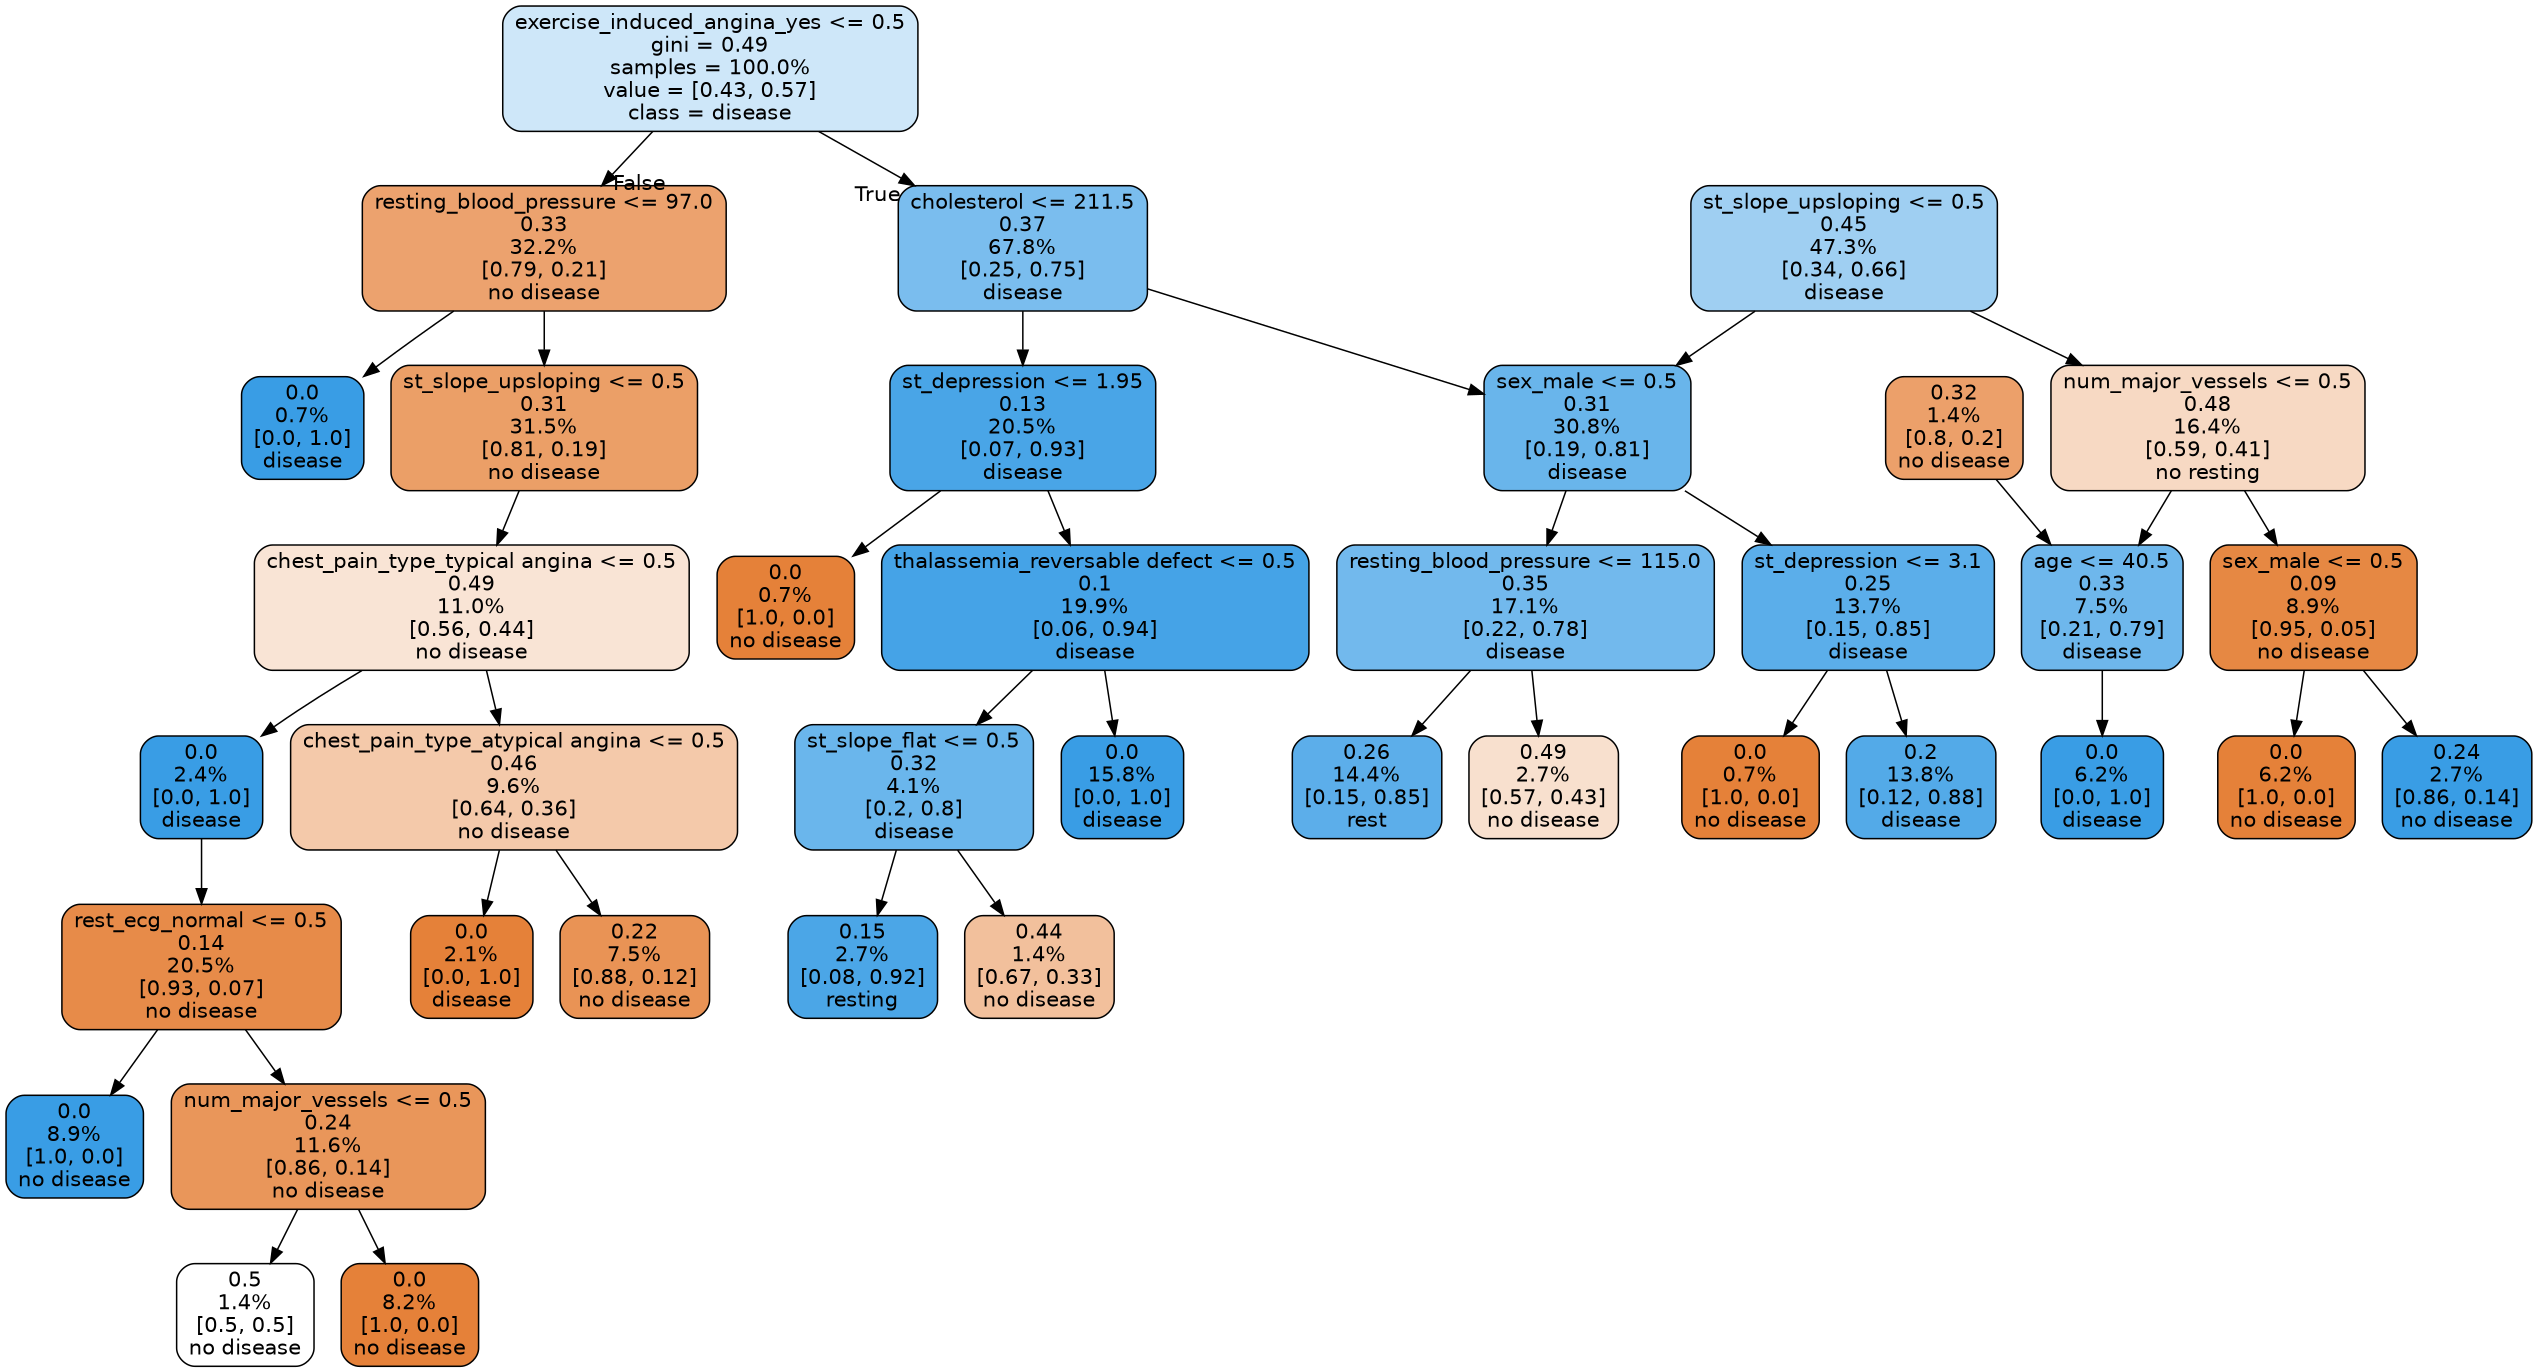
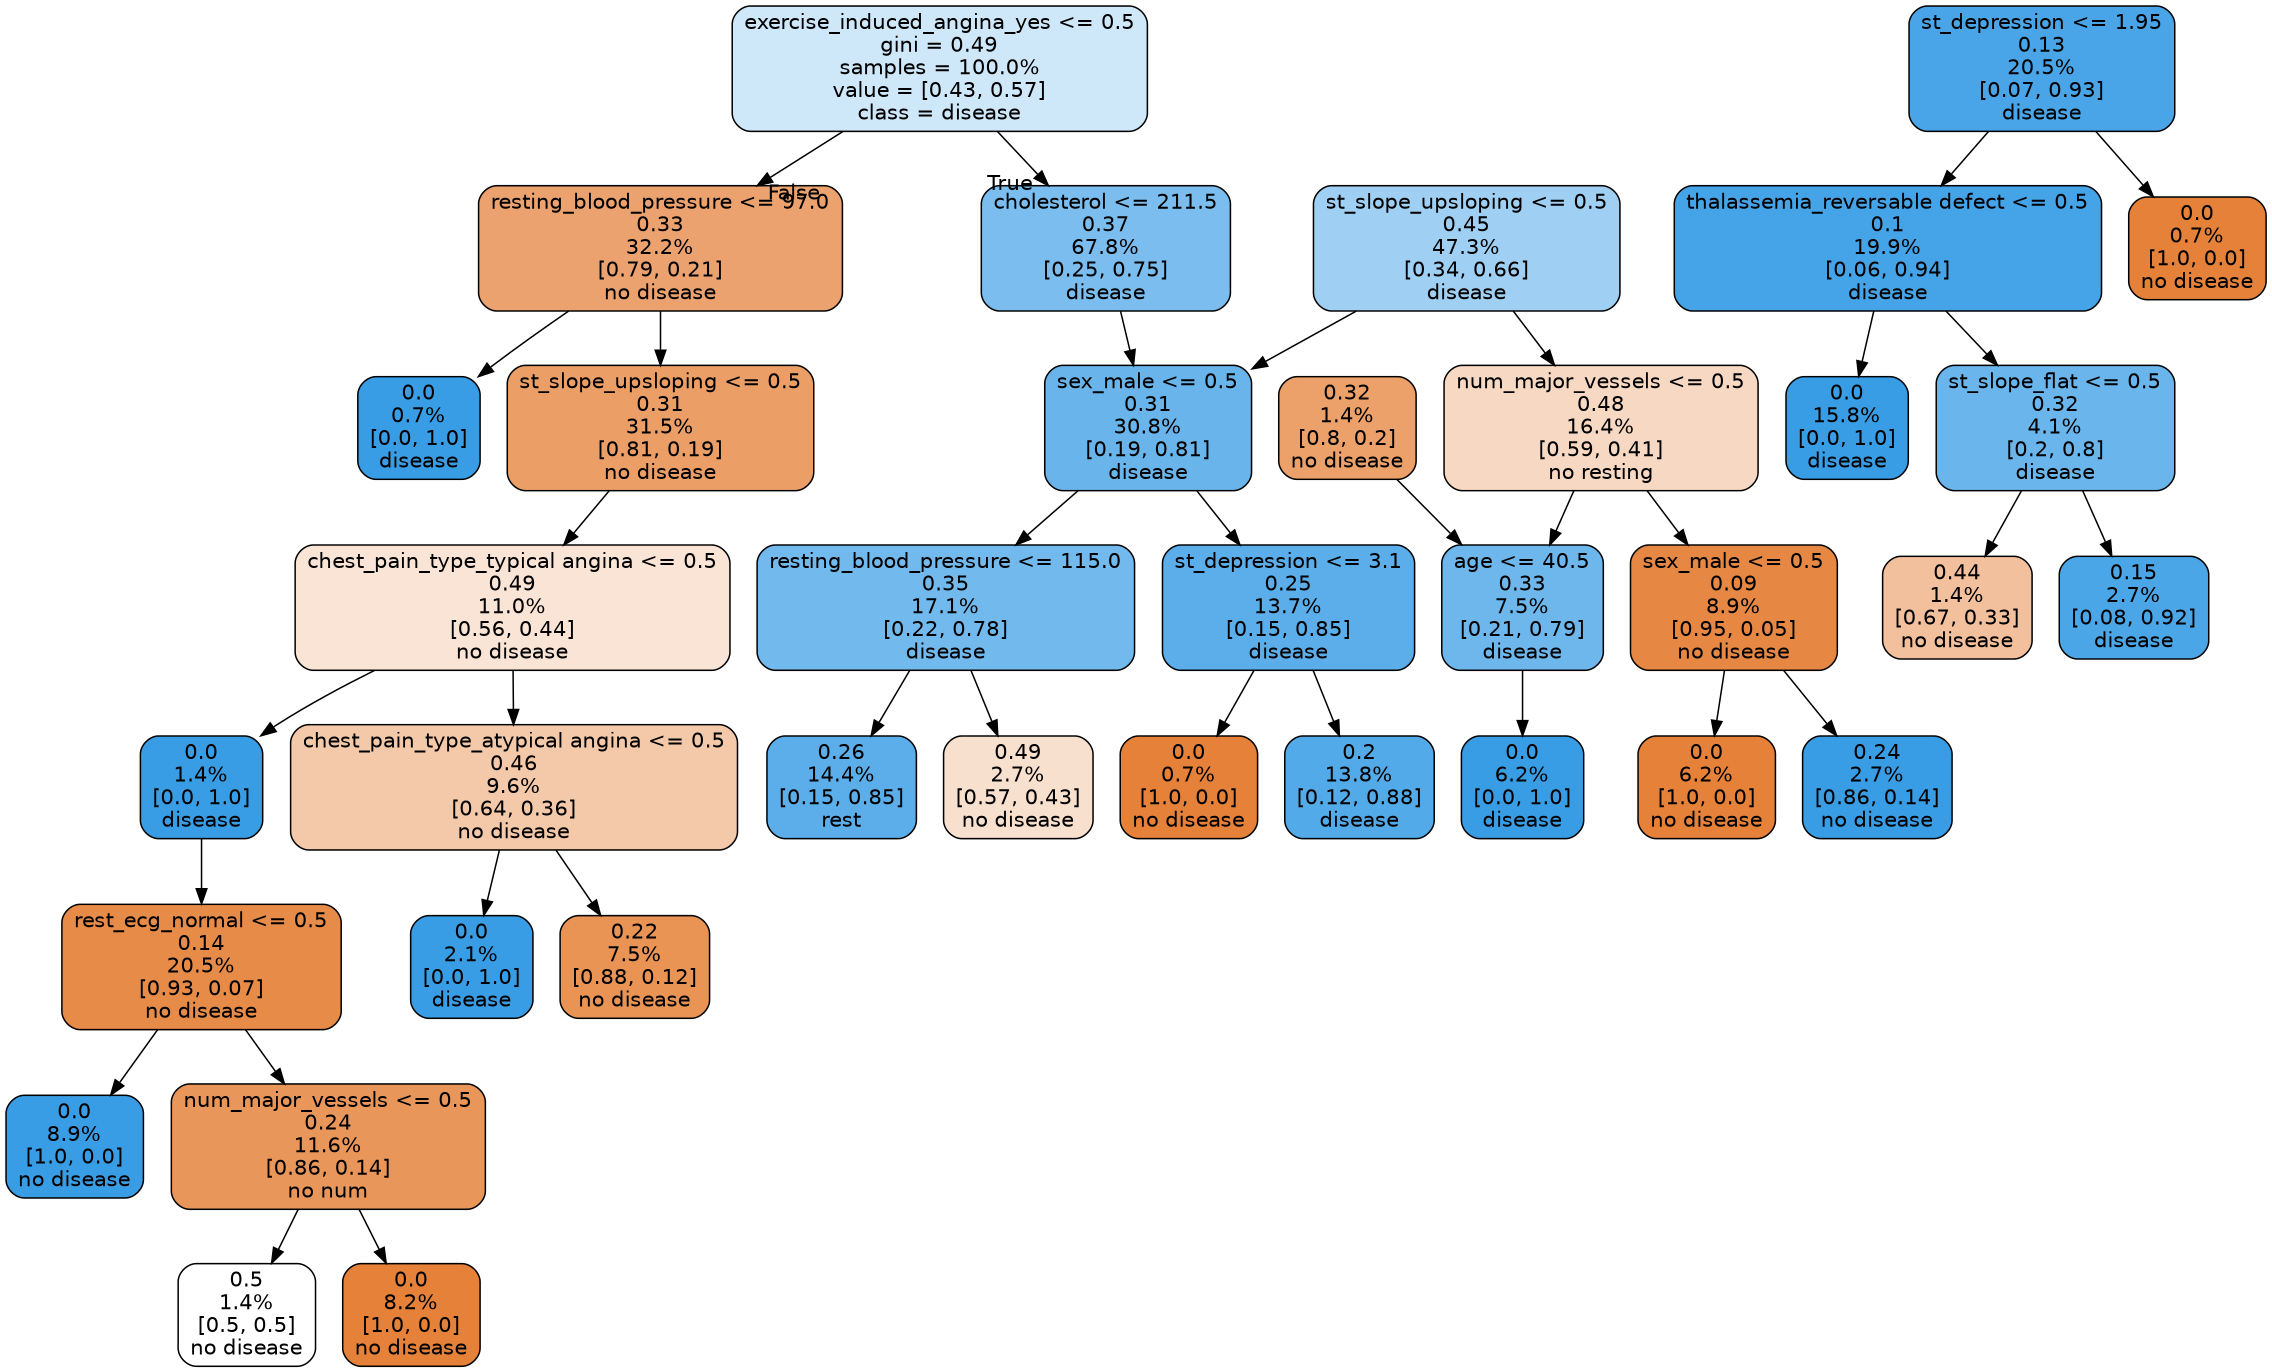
edge "cholesterol <= 211.5 0.37 67.8% [0.25, 0.75] disease" -> "st_depression <= 1.95 0.13 20.5% [0.07, 0.93] disease": removed
node "0.0 2.4% [0.0, 1.0] disease": label "0.0 2.4% [0.0, 1.0] disease" -> "0.0 1.4% [0.0, 1.0] disease"
node "0.0 2.1% [0.0, 1.0] disease": fillcolor #e58139 -> #399de5
node "0.15 2.7% [0.08, 0.92] resting": label "0.15 2.7% [0.08, 0.92] resting" -> "0.15 2.7% [0.08, 0.92] disease"
node "num_major_vessels <= 0.5 0.24 11.6% [0.86, 0.14] no disease": label "num_major_vessels <= 0.5 0.24 11.6% [0.86, 0.14] no disease" -> "num_major_vessels <= 0.5 0.24 11.6% [0.86, 0.14] no num"
